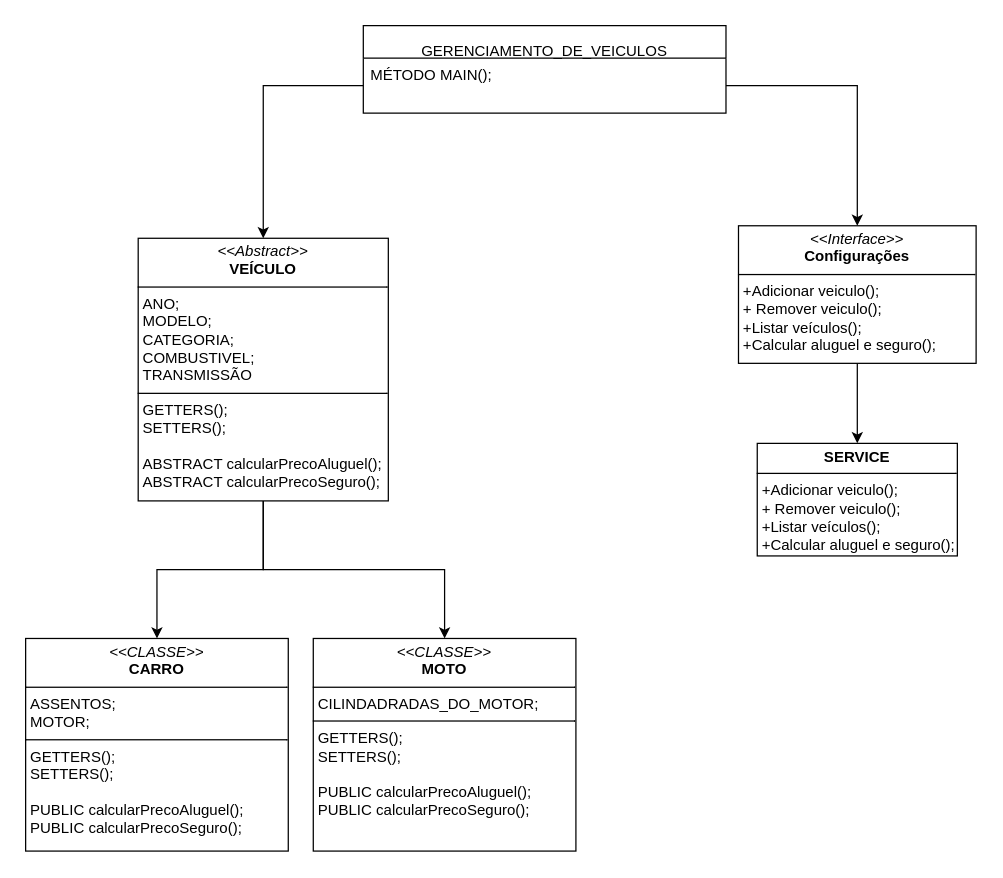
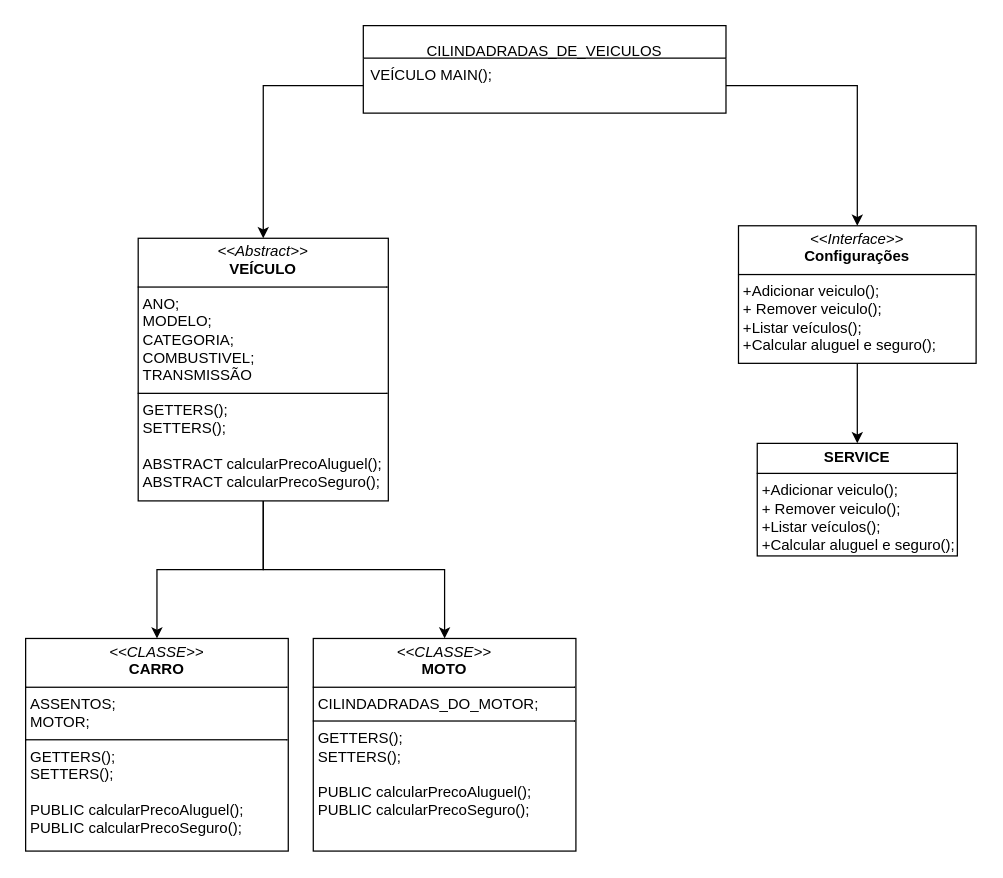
node "GERENCIAMENTO_DE_VEICULOS": label "GERENCIAMENTO_DE_VEICULOS" -> "CILINDADRADAS_DE_VEICULOS"
node "MÉTODO MAIN();": label "MÉTODO MAIN();" -> "VEÍCULO MAIN();"
